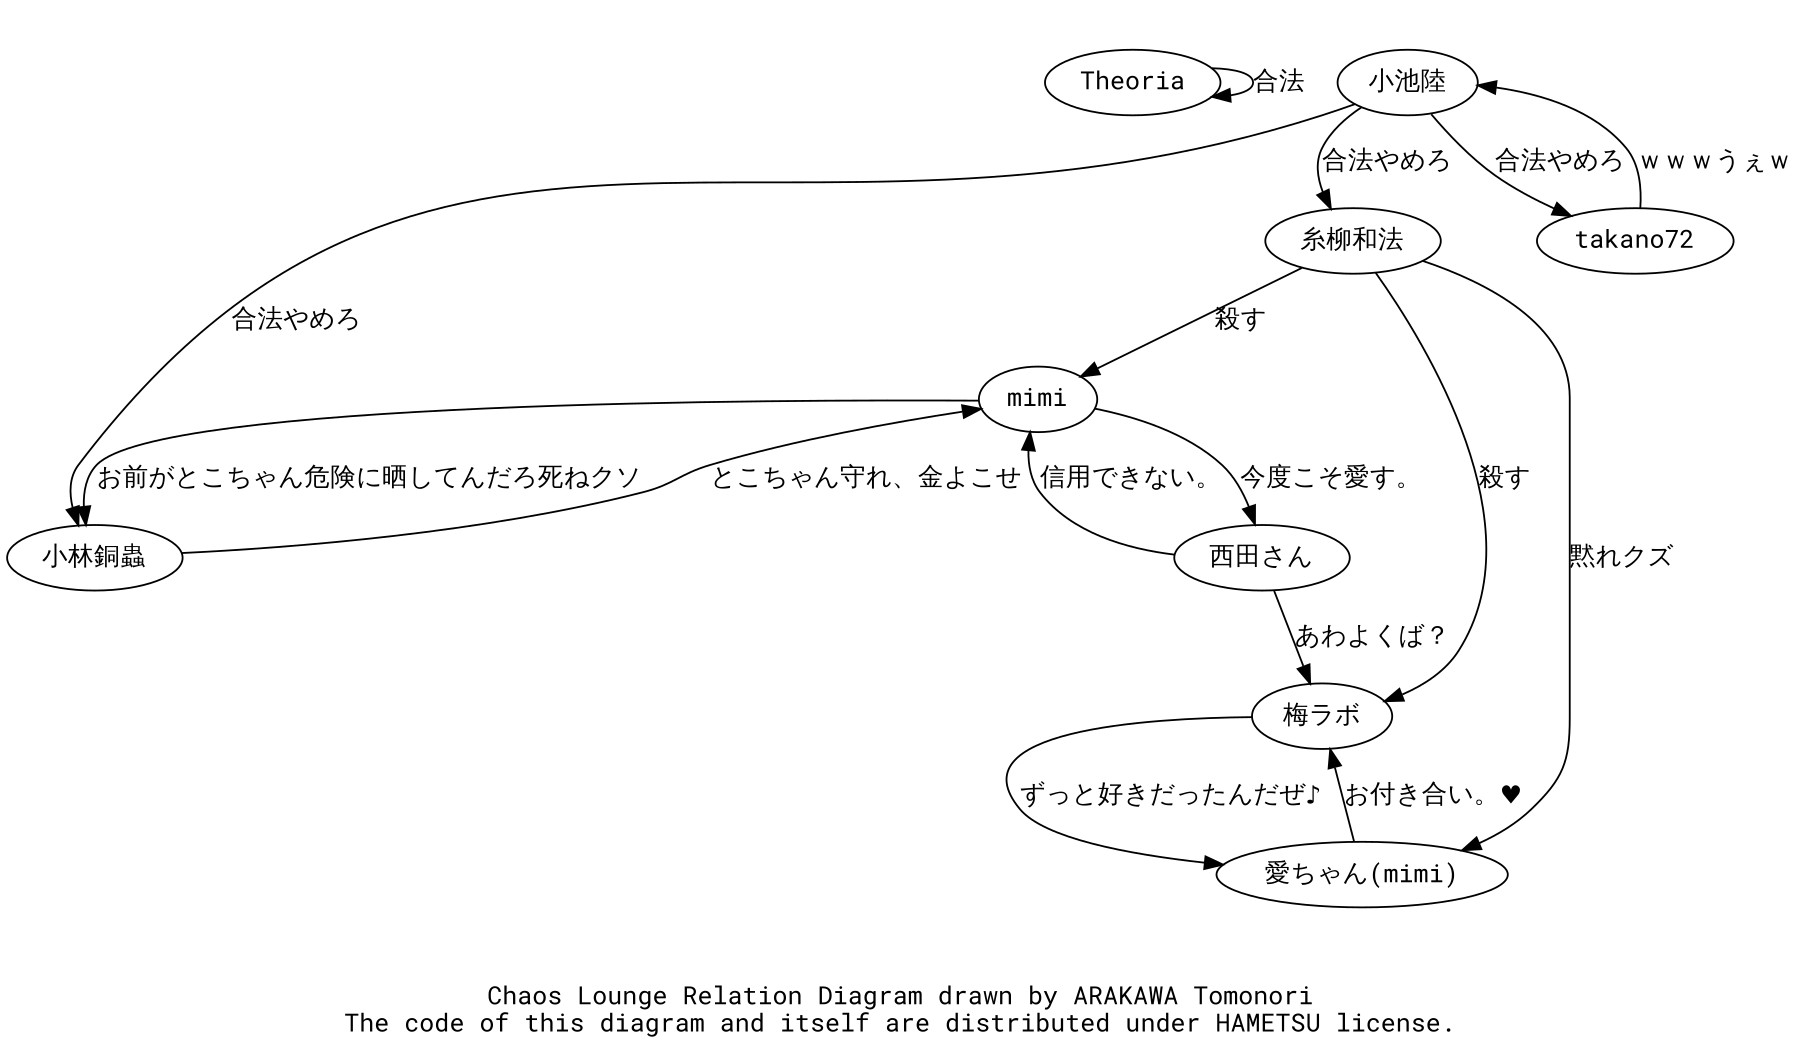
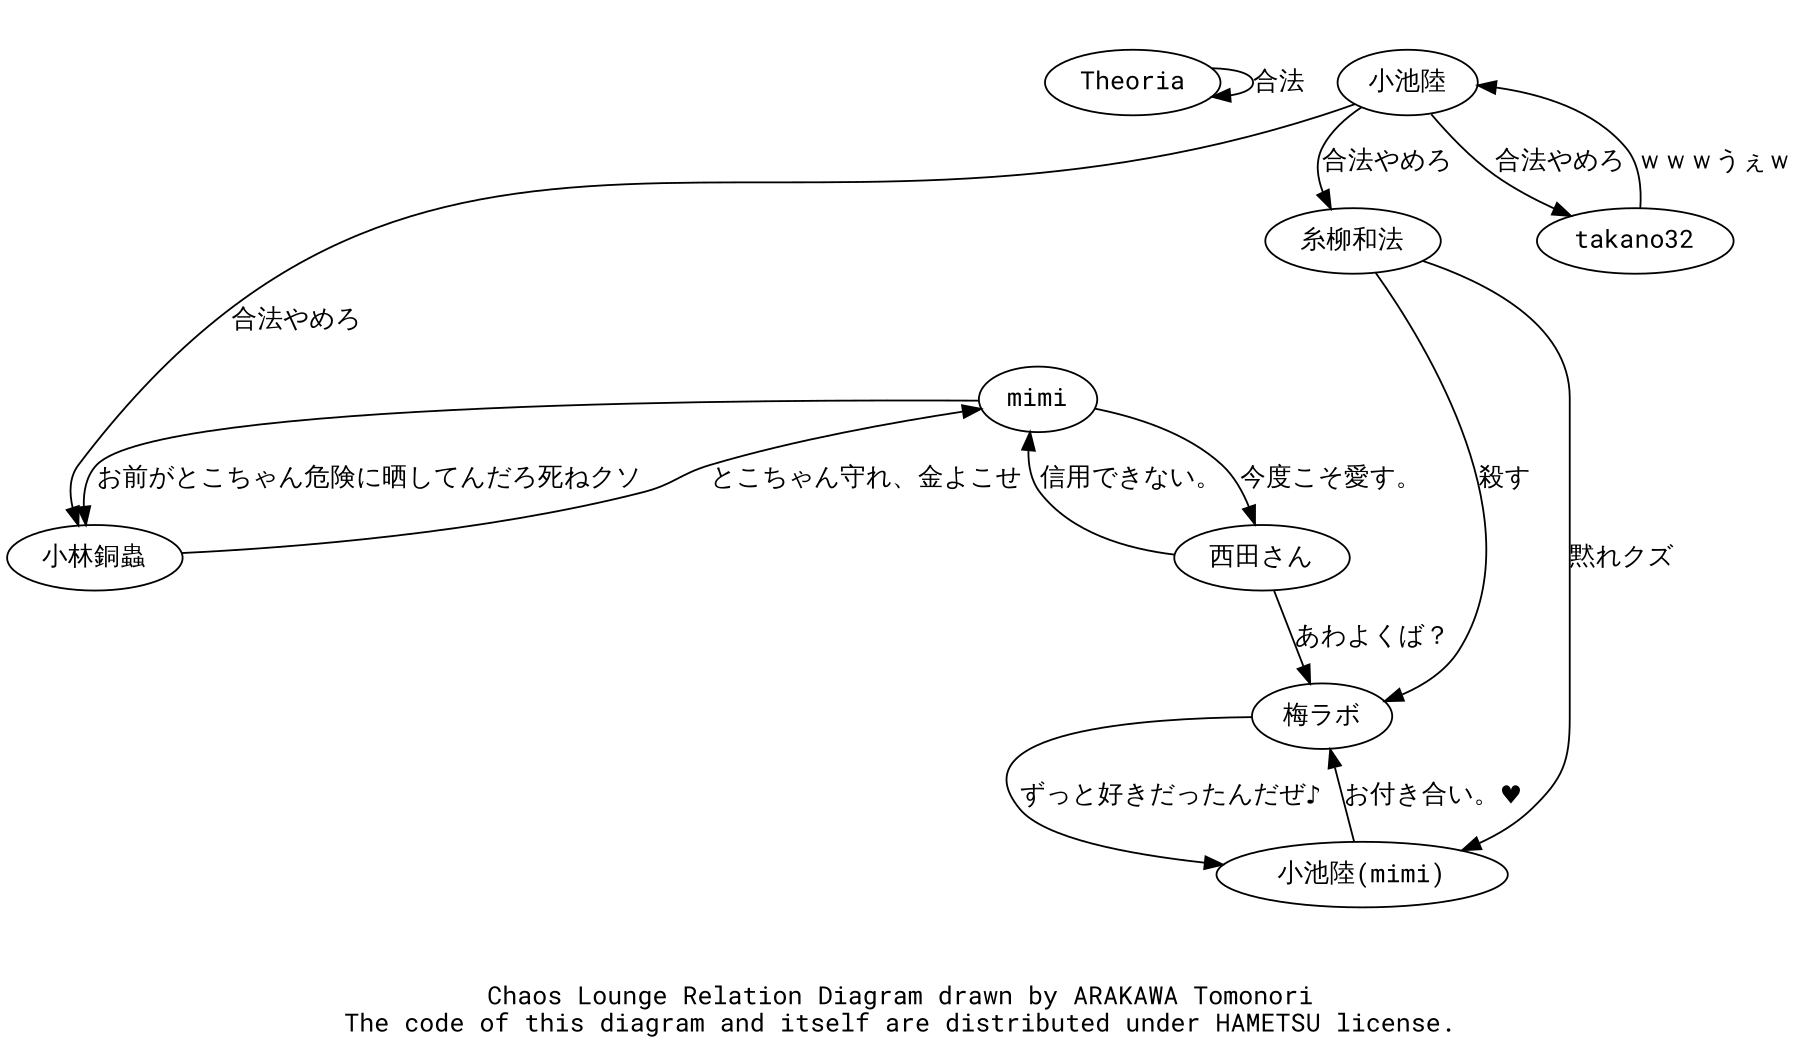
node "takano72": label "takano72" -> "takano32"
edge "糸柳和法" -> "mimi": removed, label "殺す"
node "愛ちゃん(mimi)": label "愛ちゃん(mimi)" -> "小池陸(mimi)"
